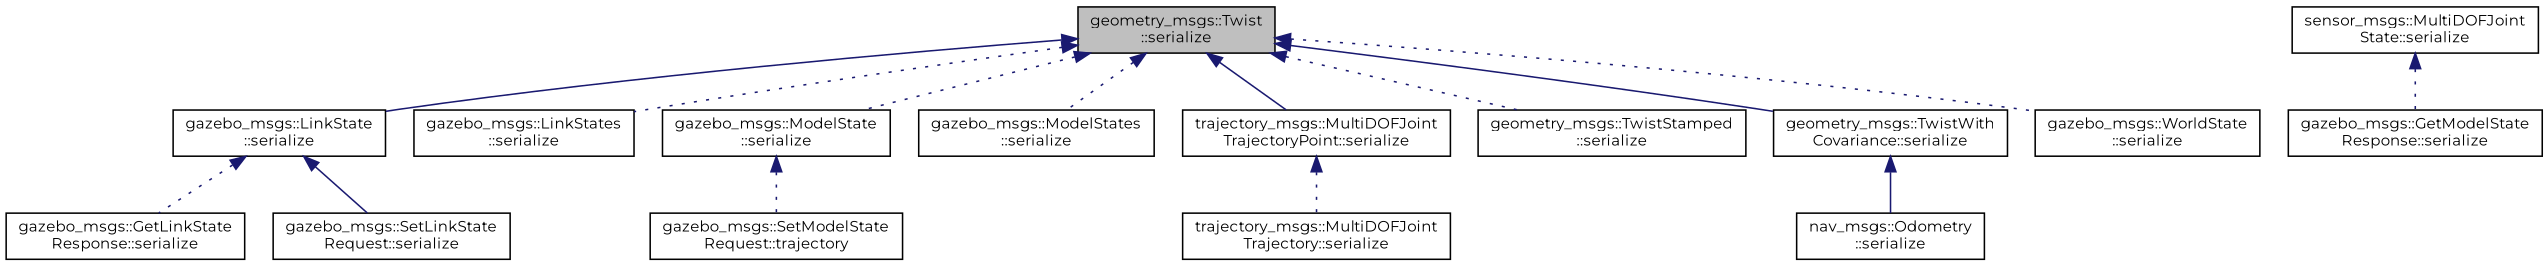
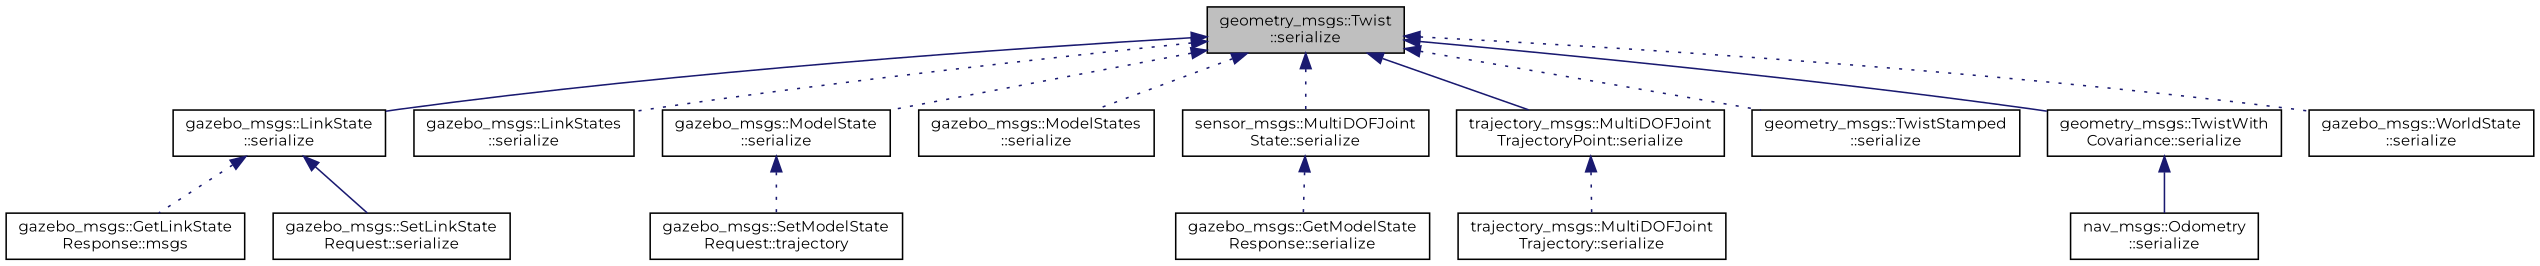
edge "sensor_msgs::MultiDOFJoint State::serialize" -> "geometry_msgs::Twist ::serialize": added
node "gazebo_msgs::GetLinkState Response::serialize": label "gazebo_msgs::GetLinkState Response::serialize" -> "gazebo_msgs::GetLinkState Response::msgs"
